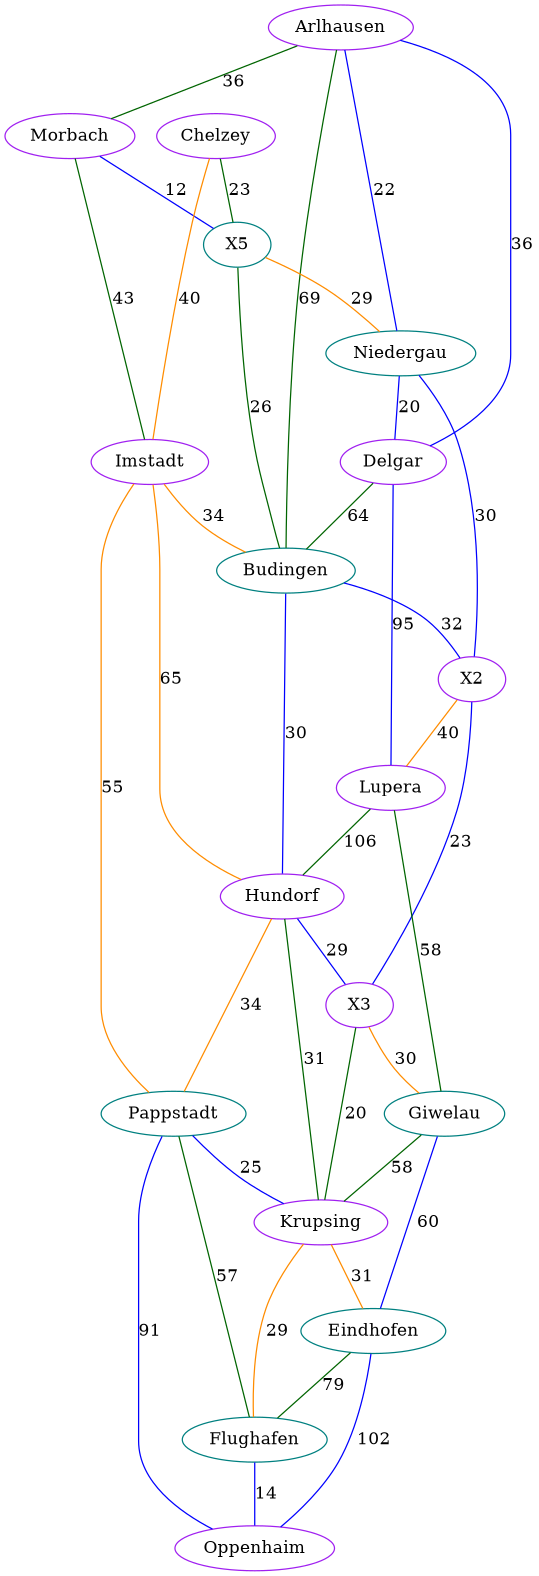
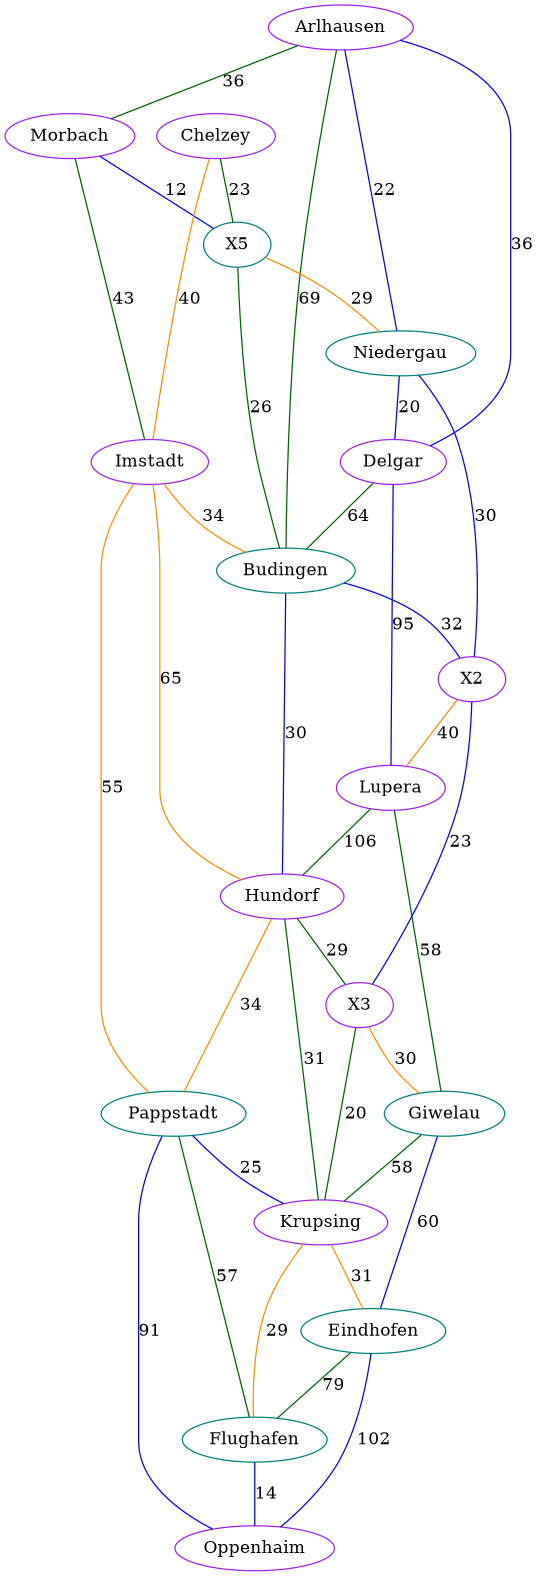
edge "Hundorf" -- "X3": color blue -> darkgreen
